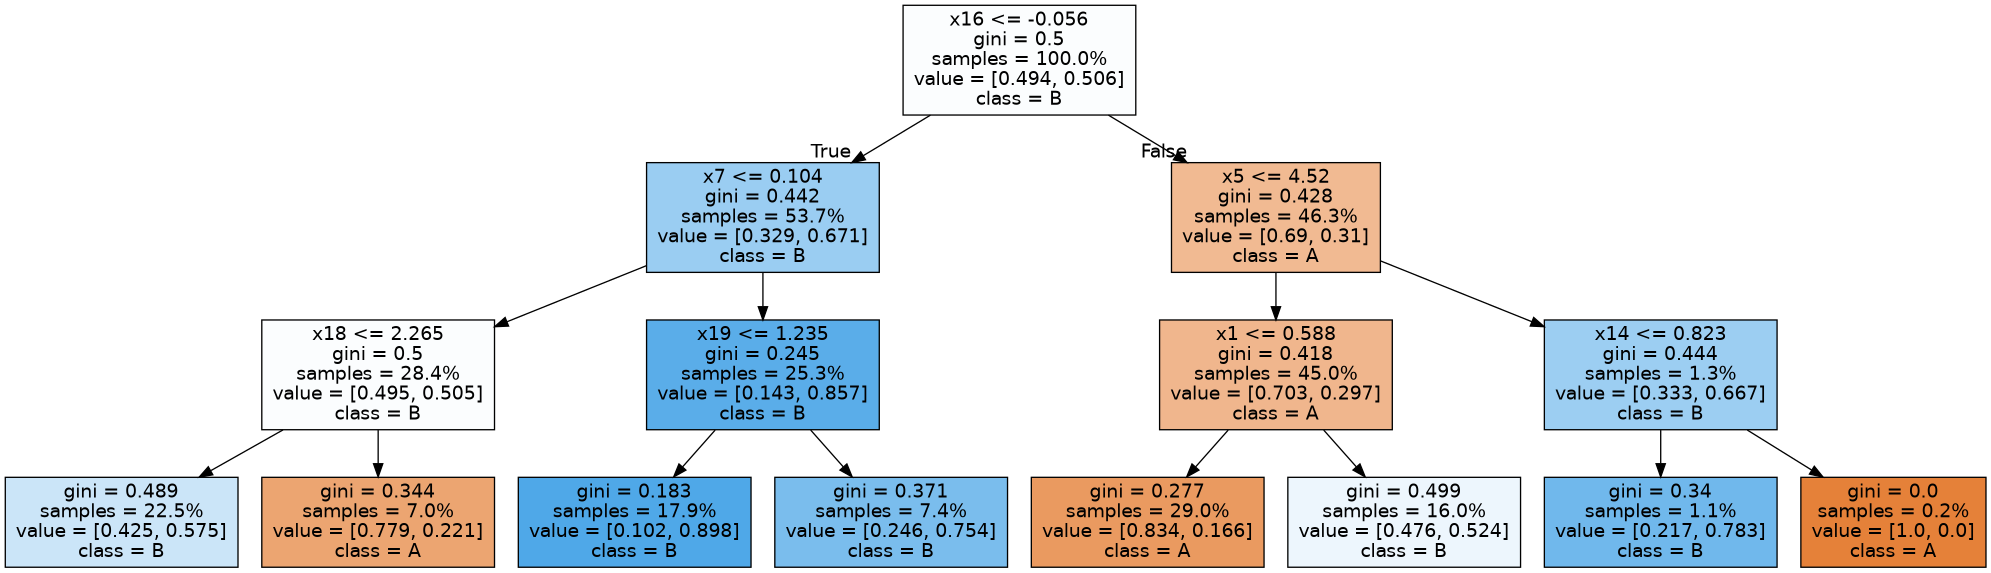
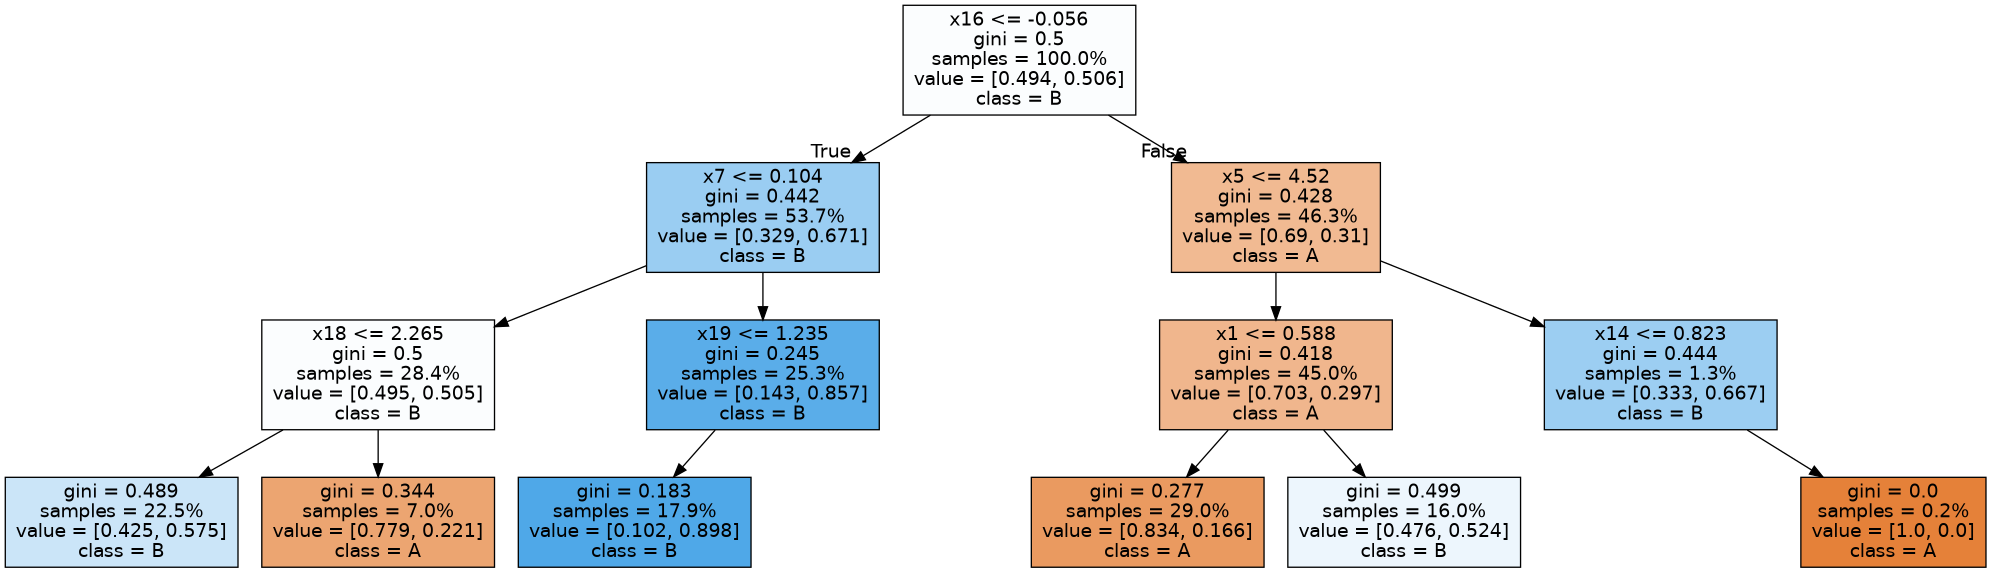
node "gini = 0.371 samples = 7.4% value = [0.246, 0.754] class = B": removed
node "gini = 0.34 samples = 1.1% value = [0.217, 0.783] class = B": removed
